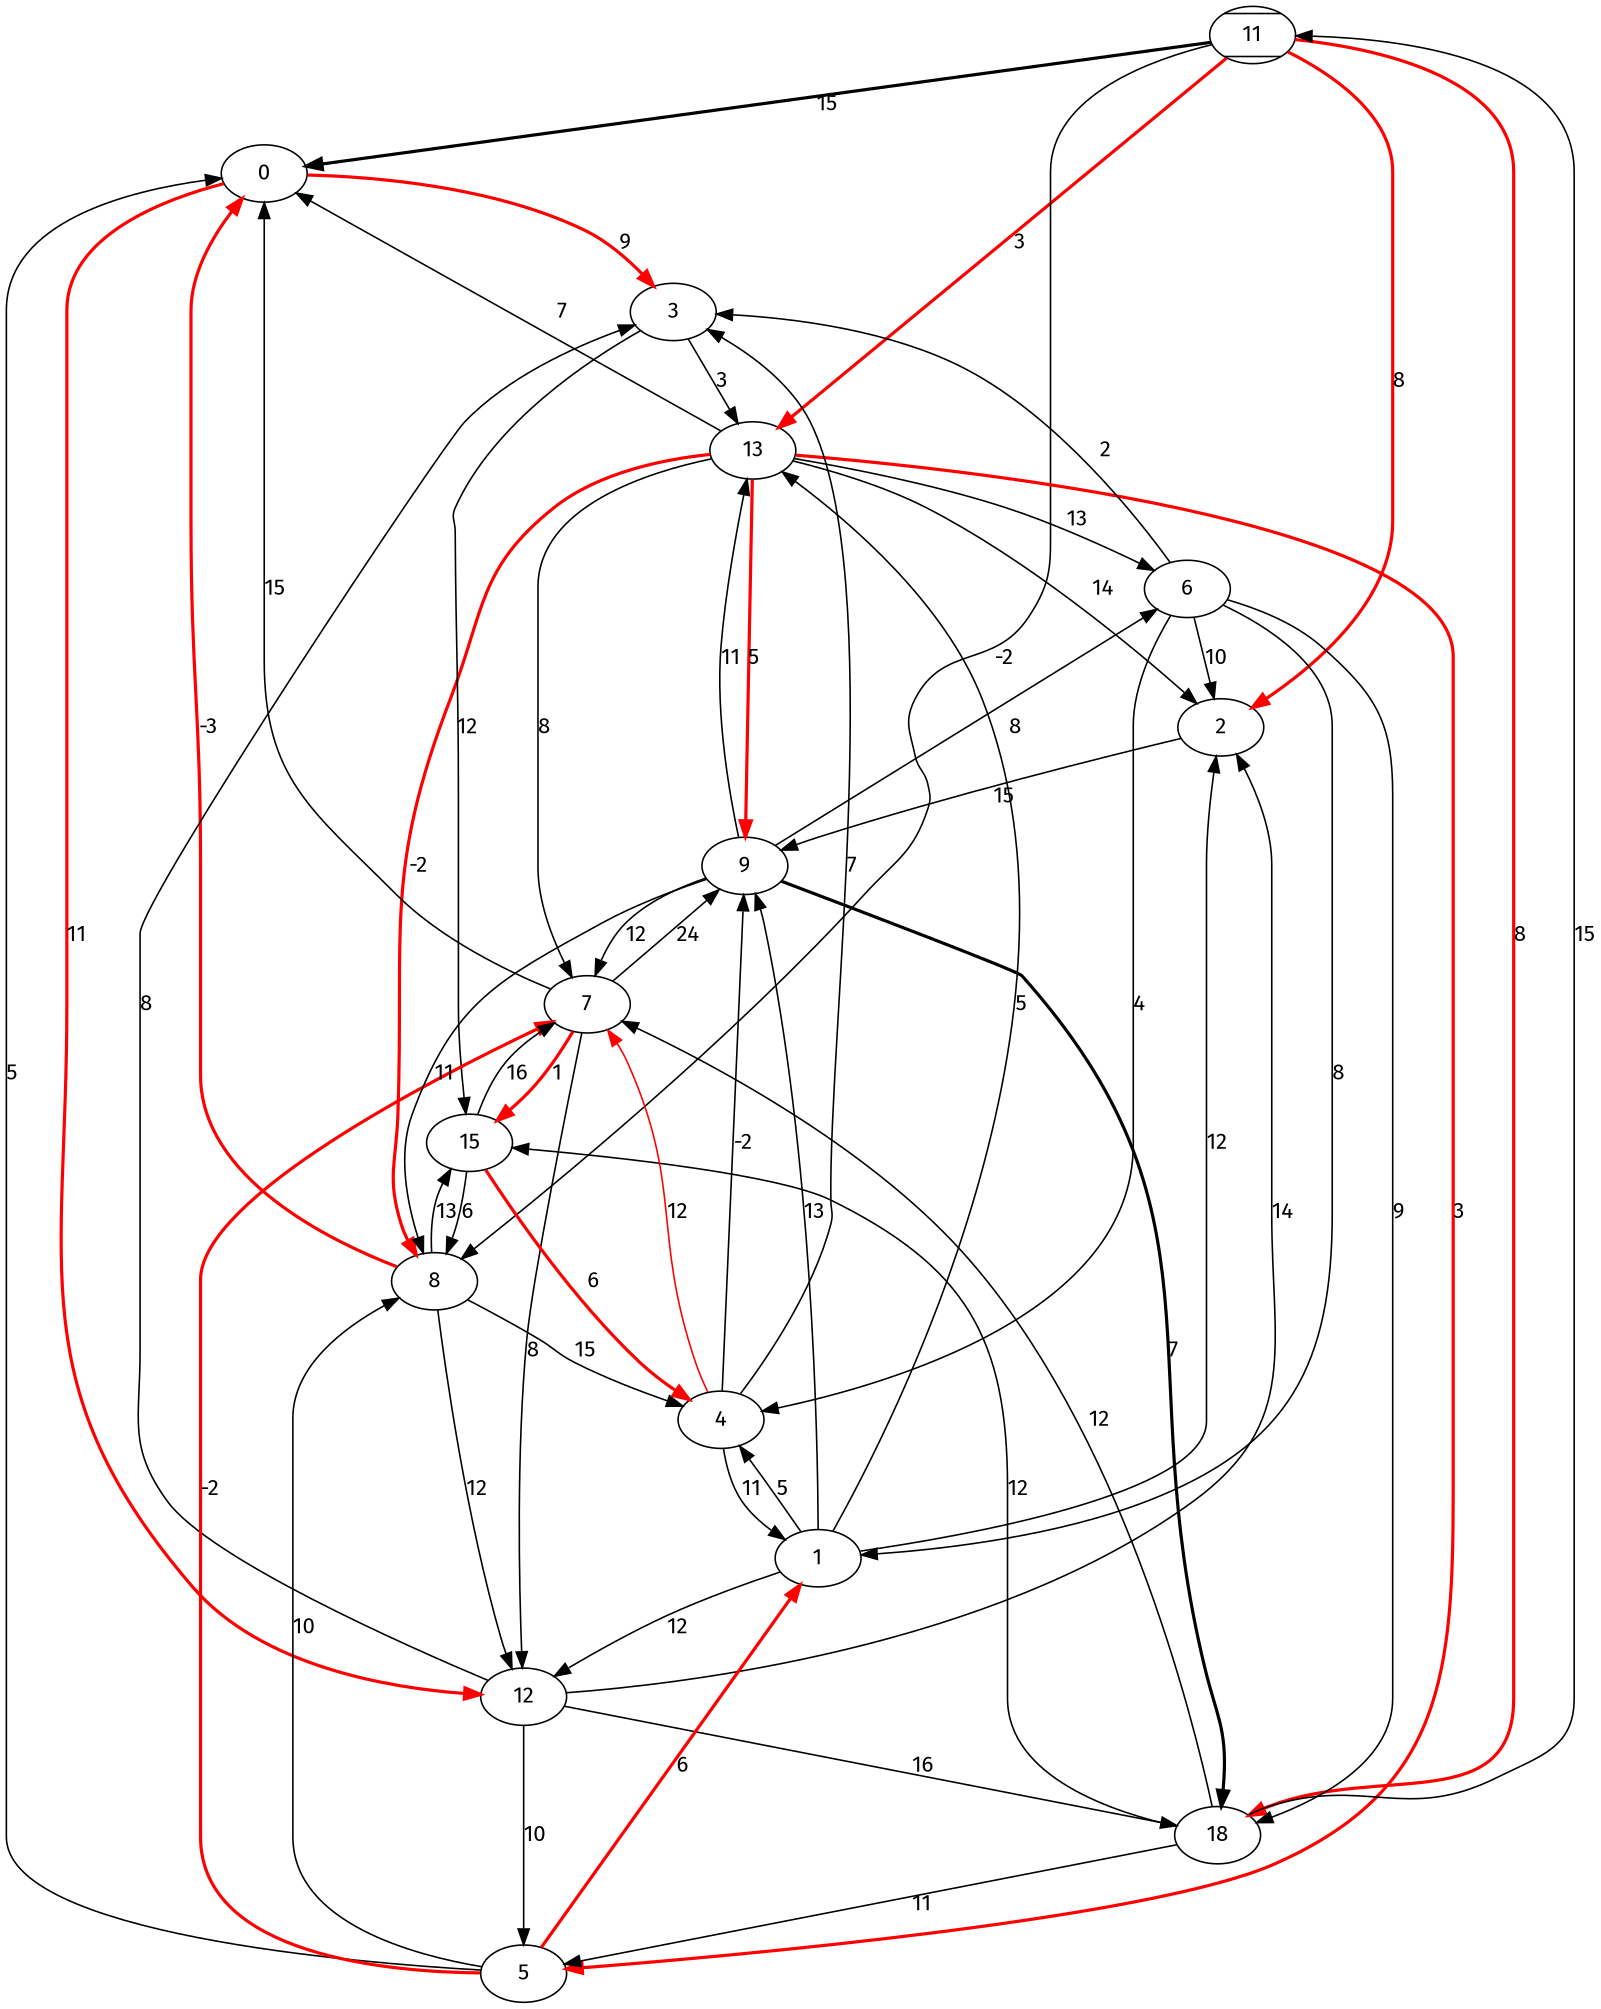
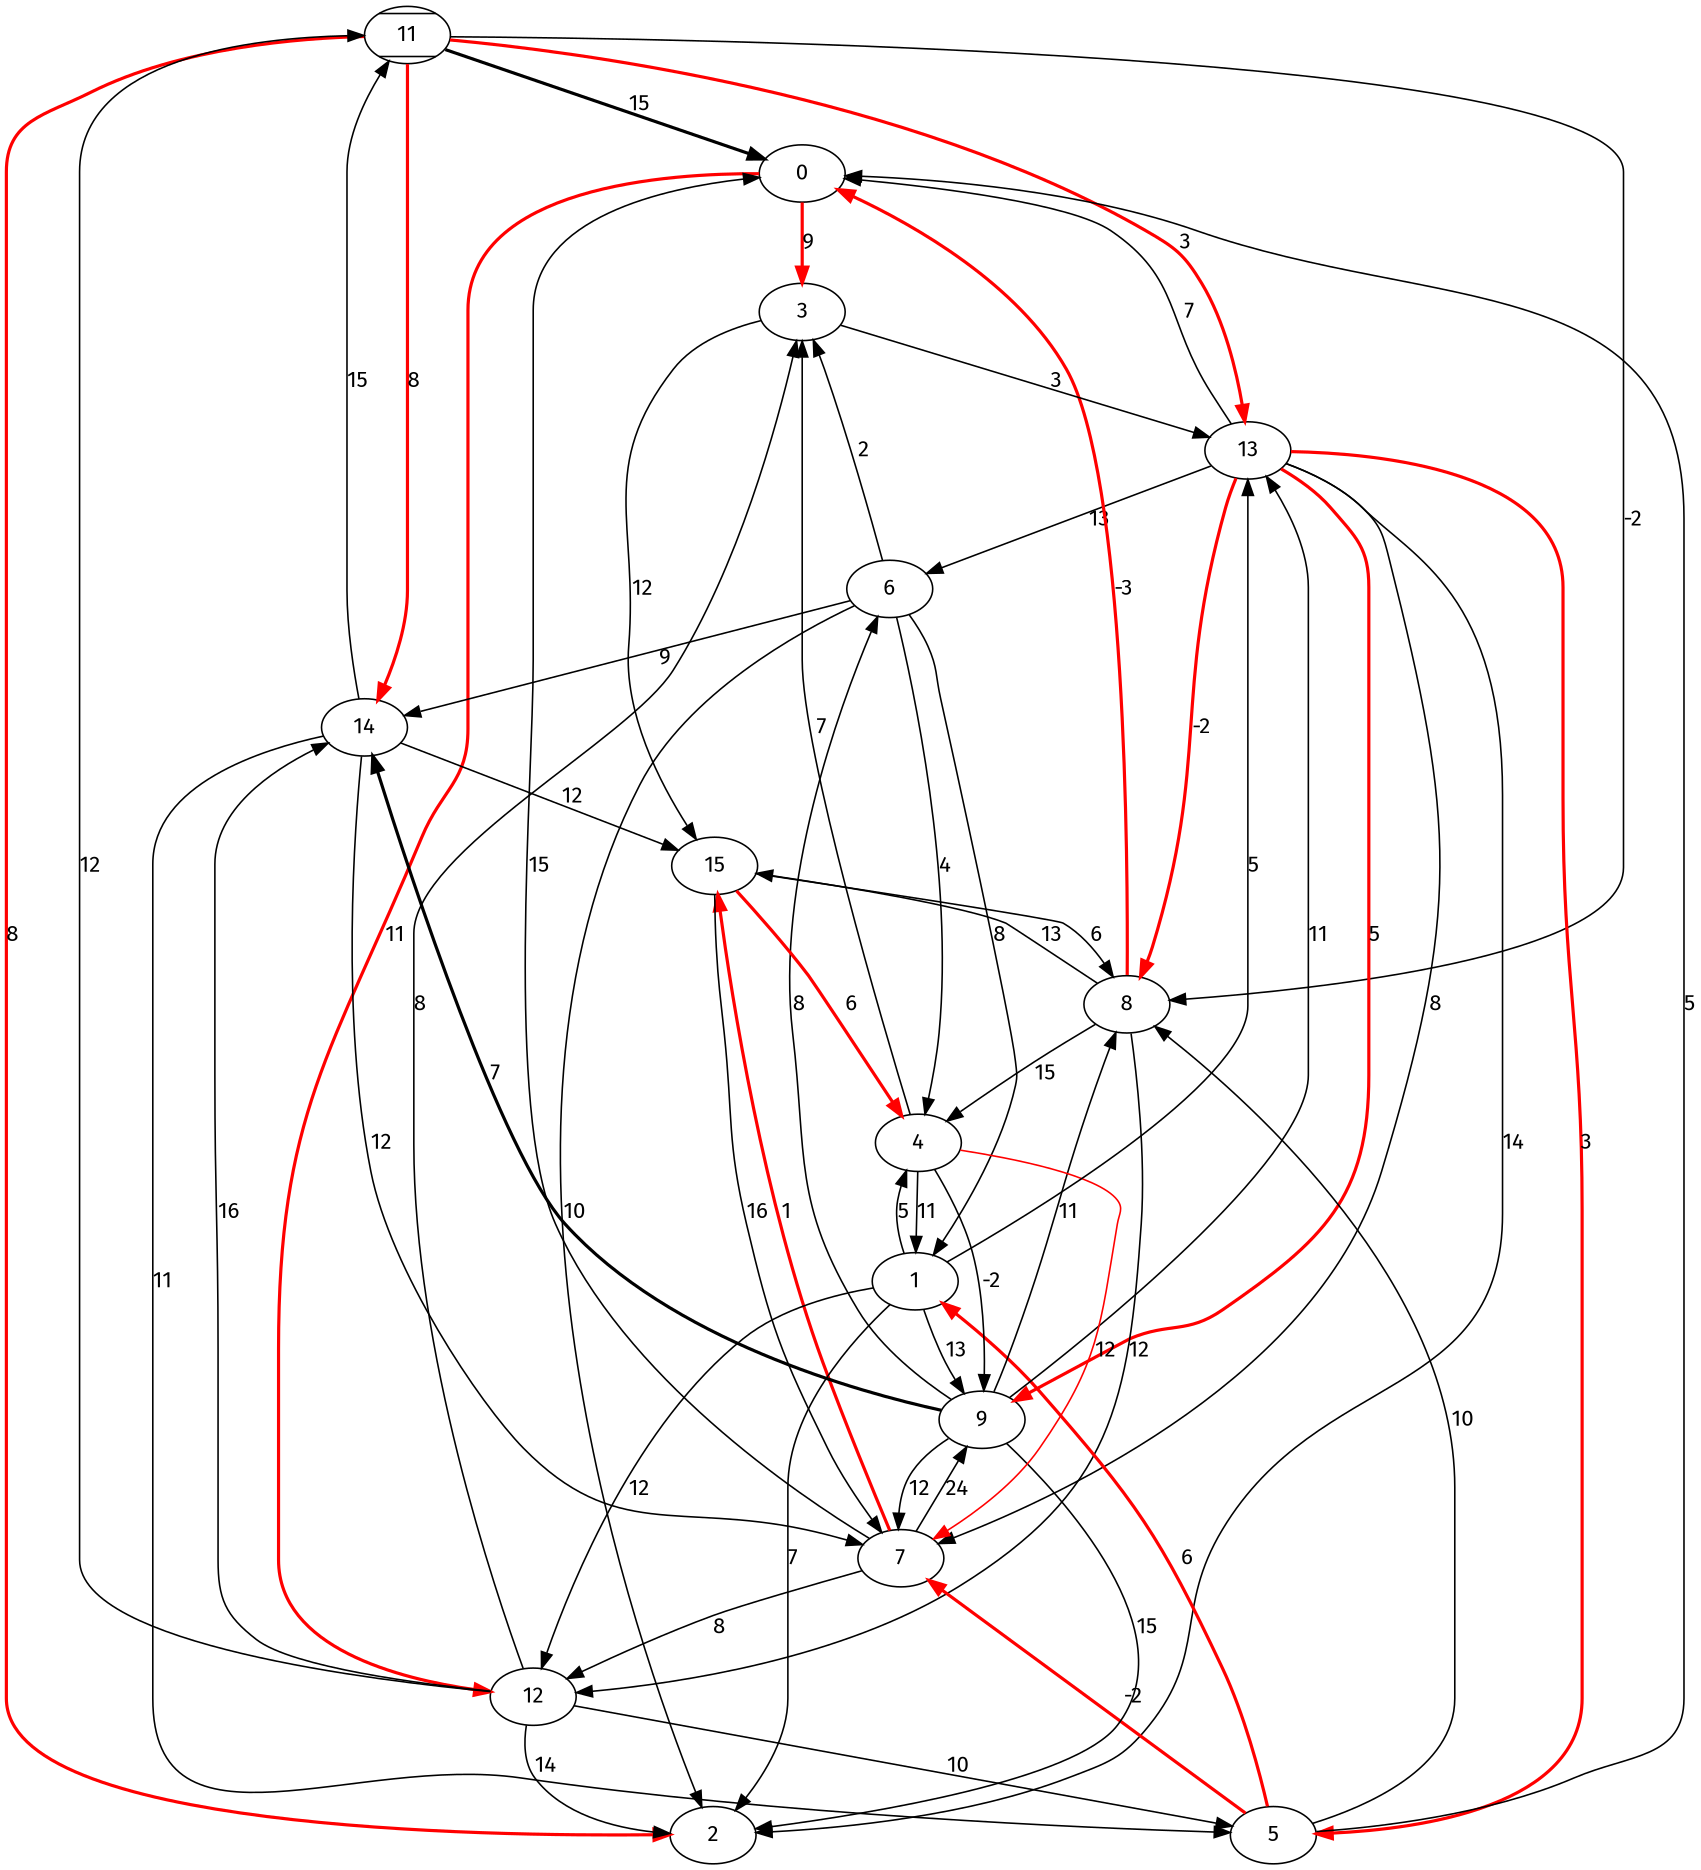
edge "2" -> "9": reversed
edge "12" -> "11": added, label "12"
edge "1" -> "2": label "12" -> "7"
node "18": label "18" -> "14"
